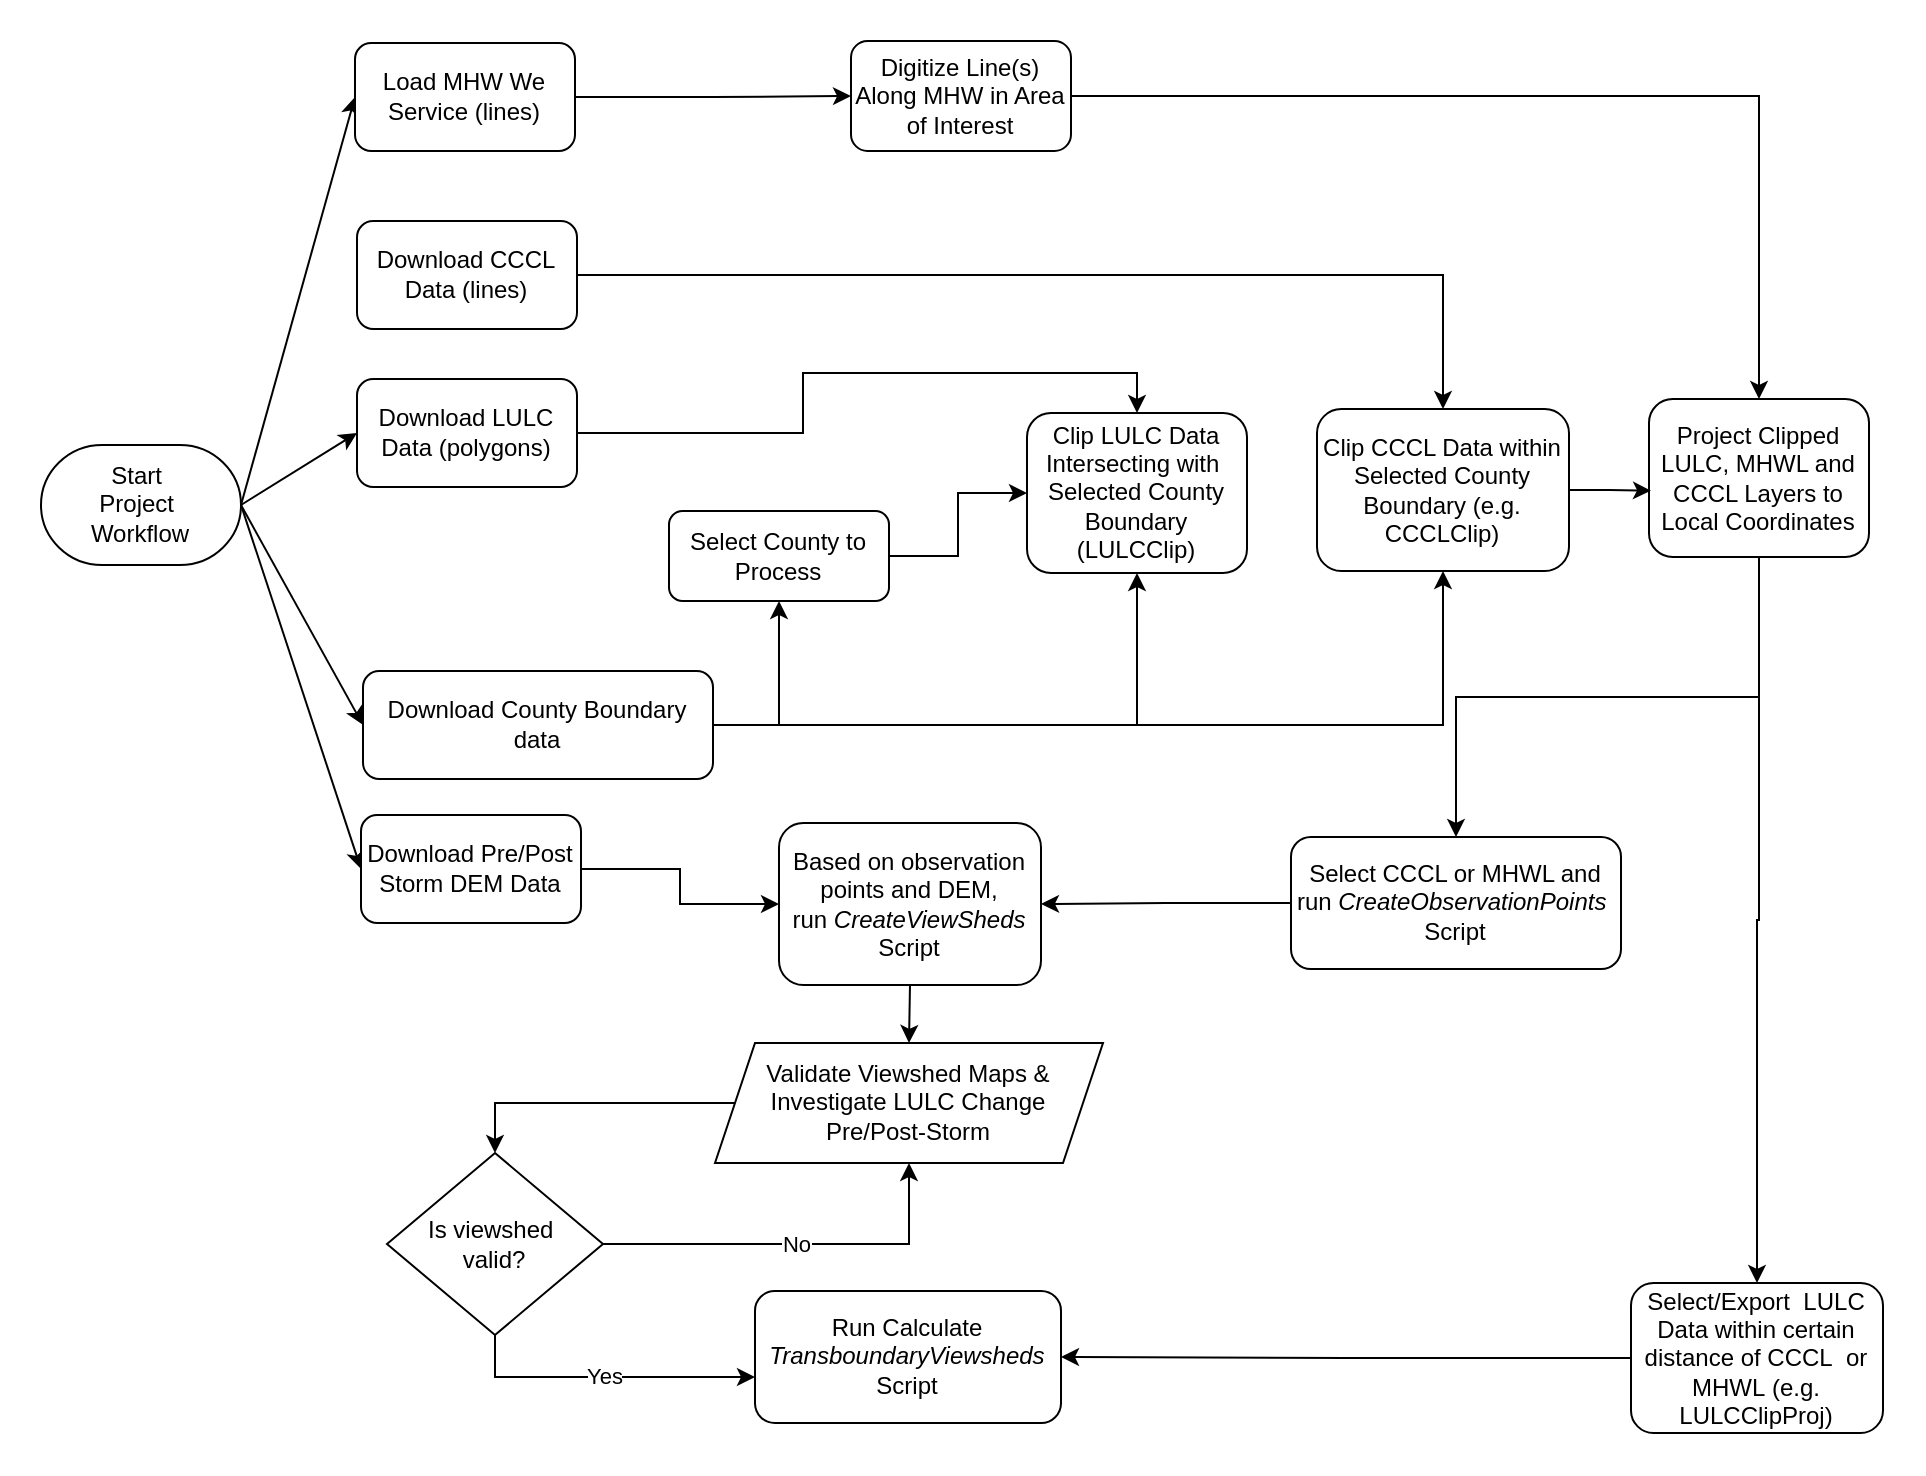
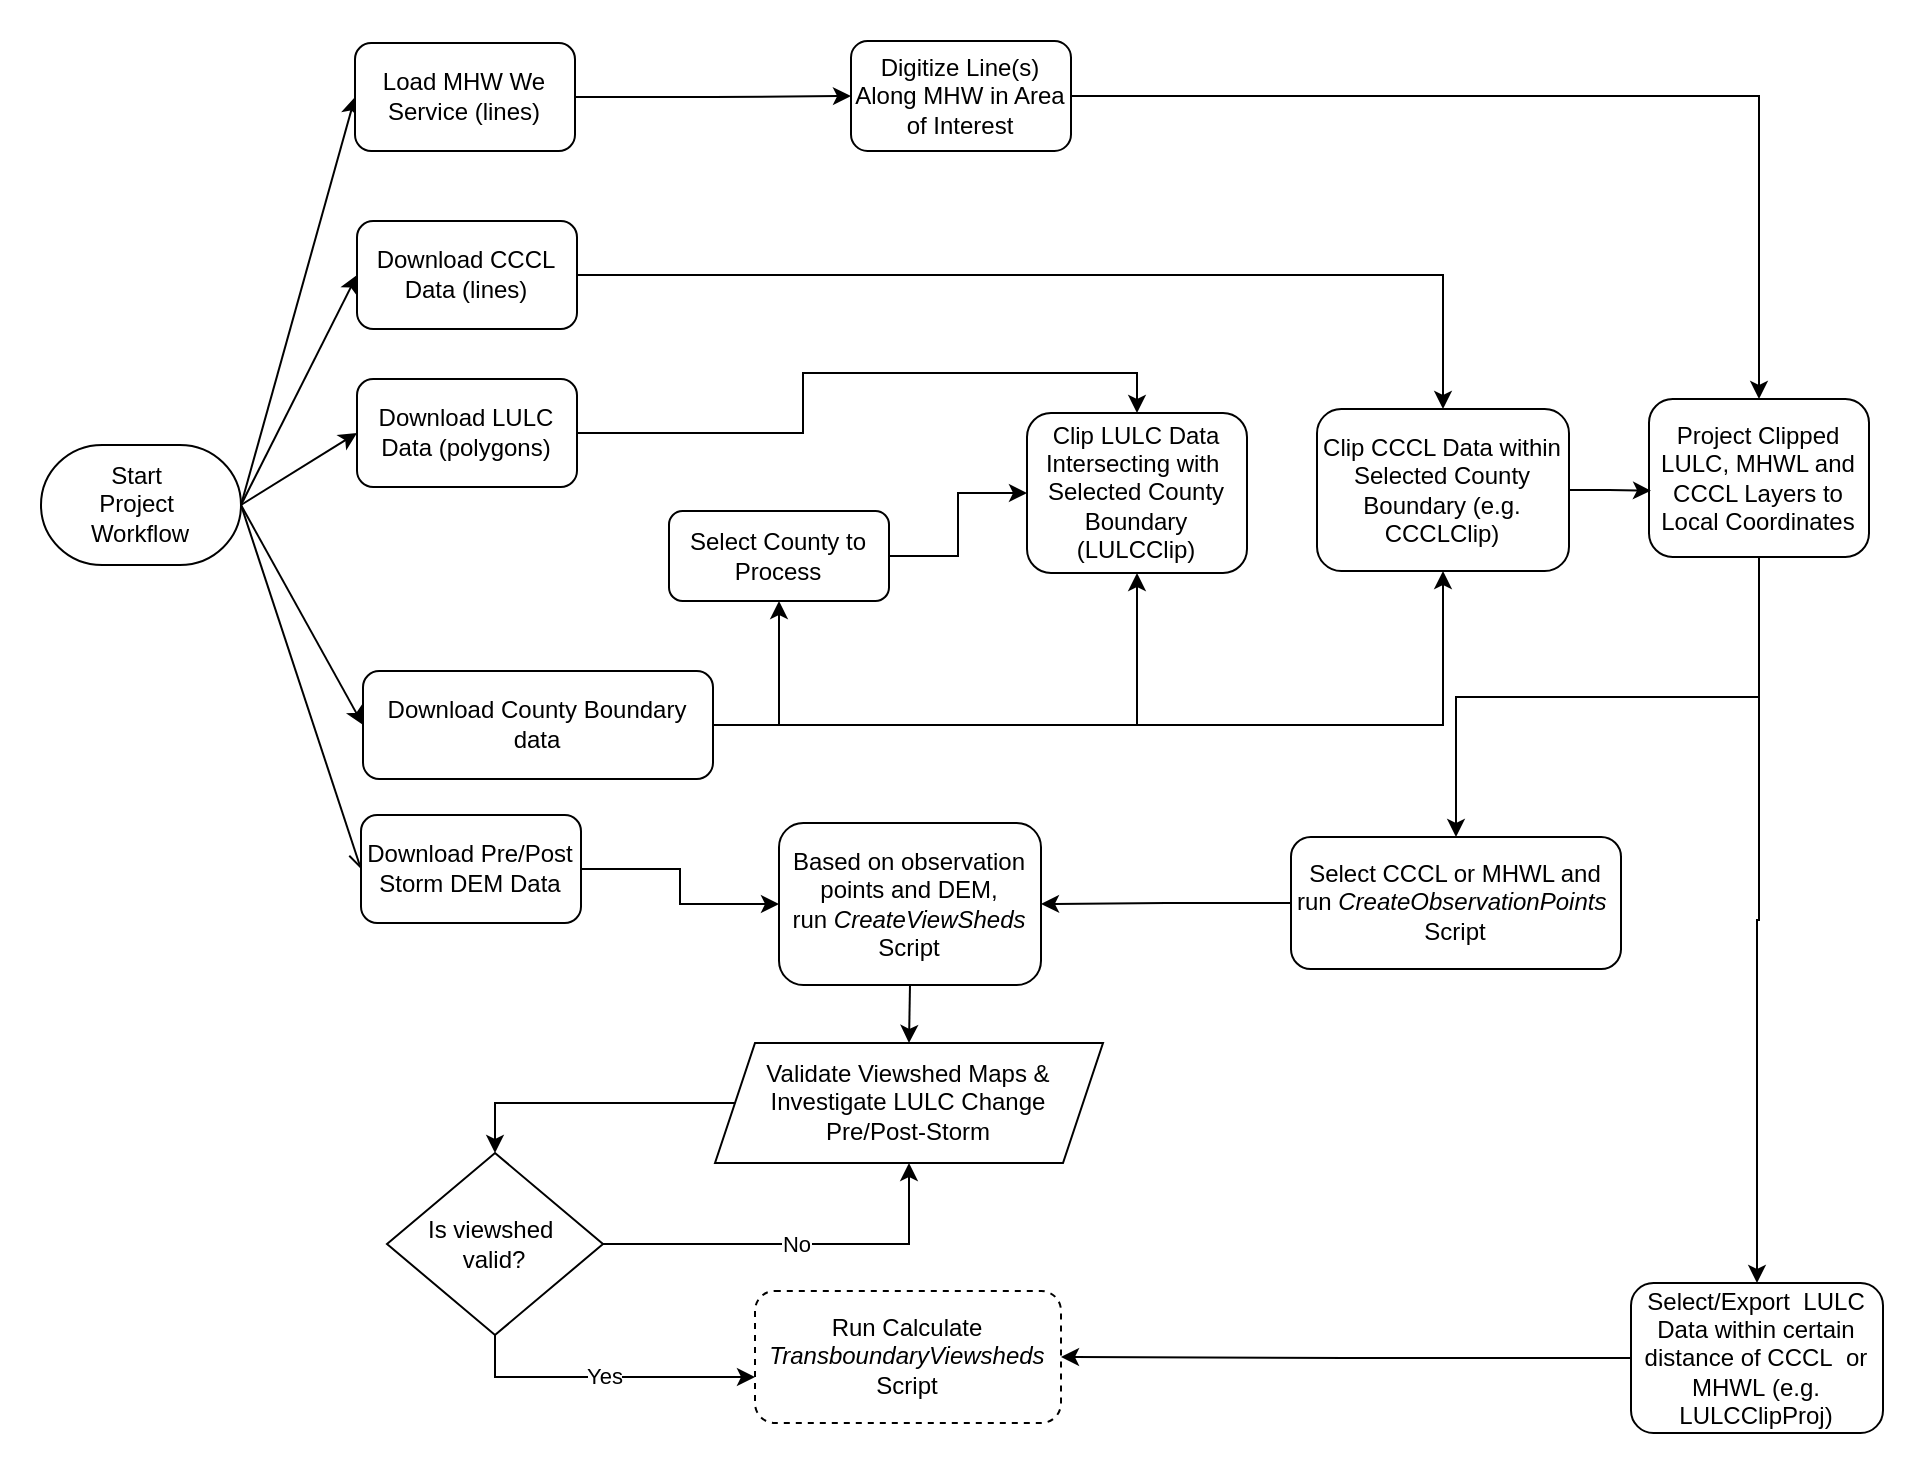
edge "Start Project Workflow" -> "Download CCCL Data (lines)": added
edge "Start Project Workflow" -> "Download Pre/Post Storm DEM Data": arrowhead classic -> open
node "Run Calculate TransboundaryViewsheds Script": style solid -> dashed
